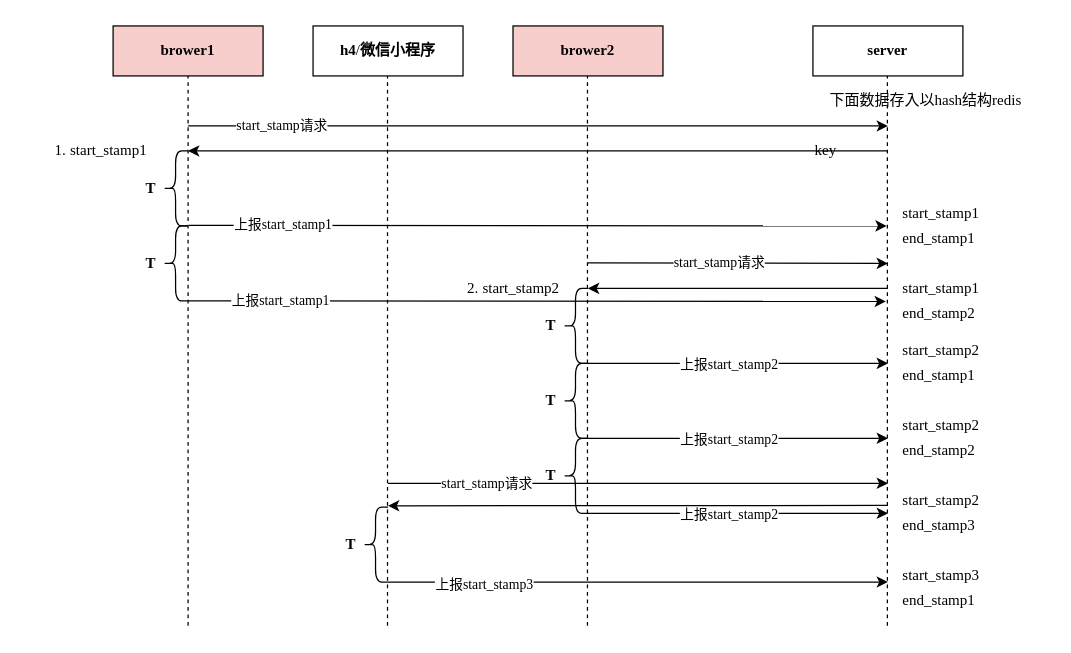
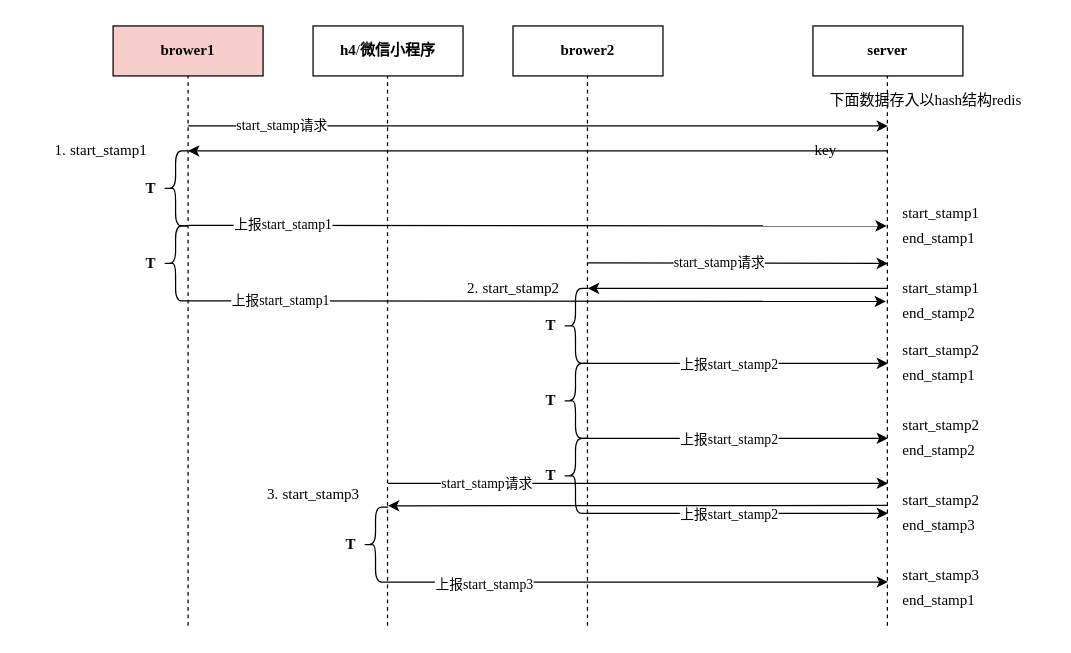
node "brower2": fillcolor #f8cecc -> #ffffff
node "3. start_stamp3": added
